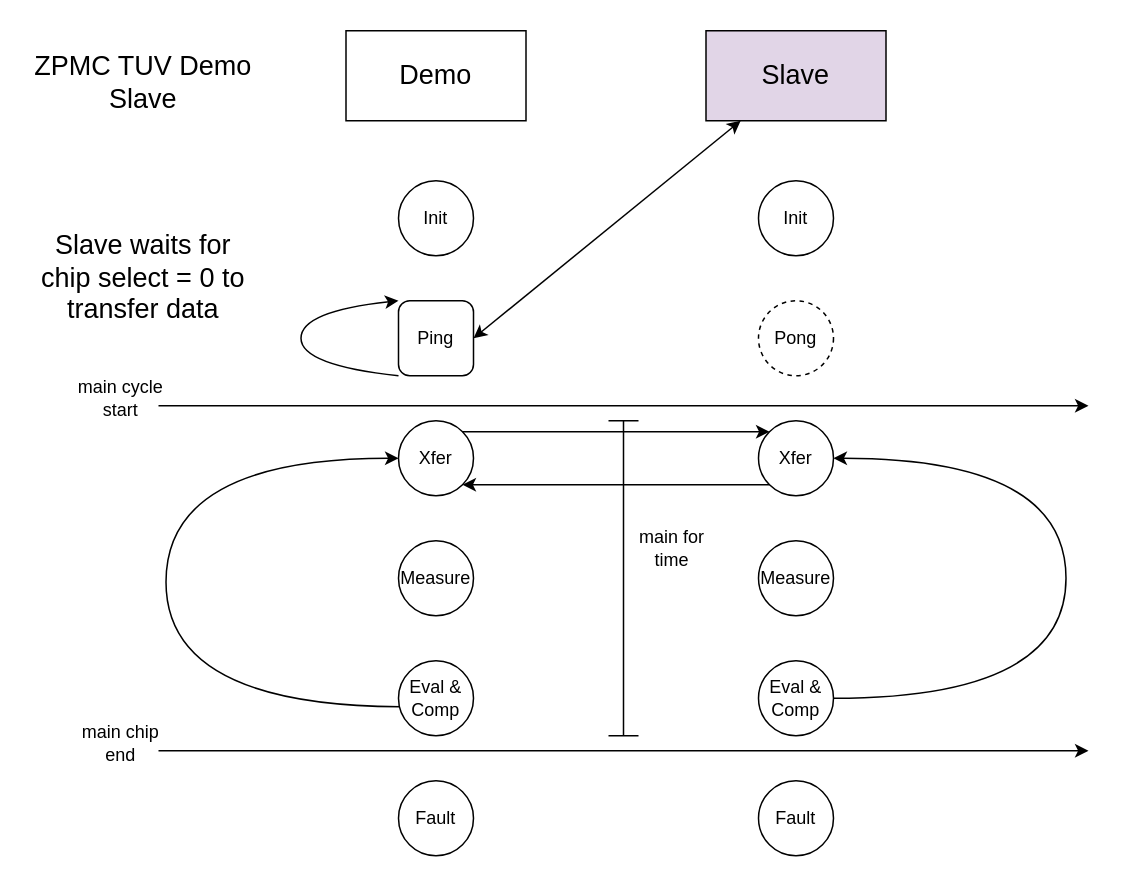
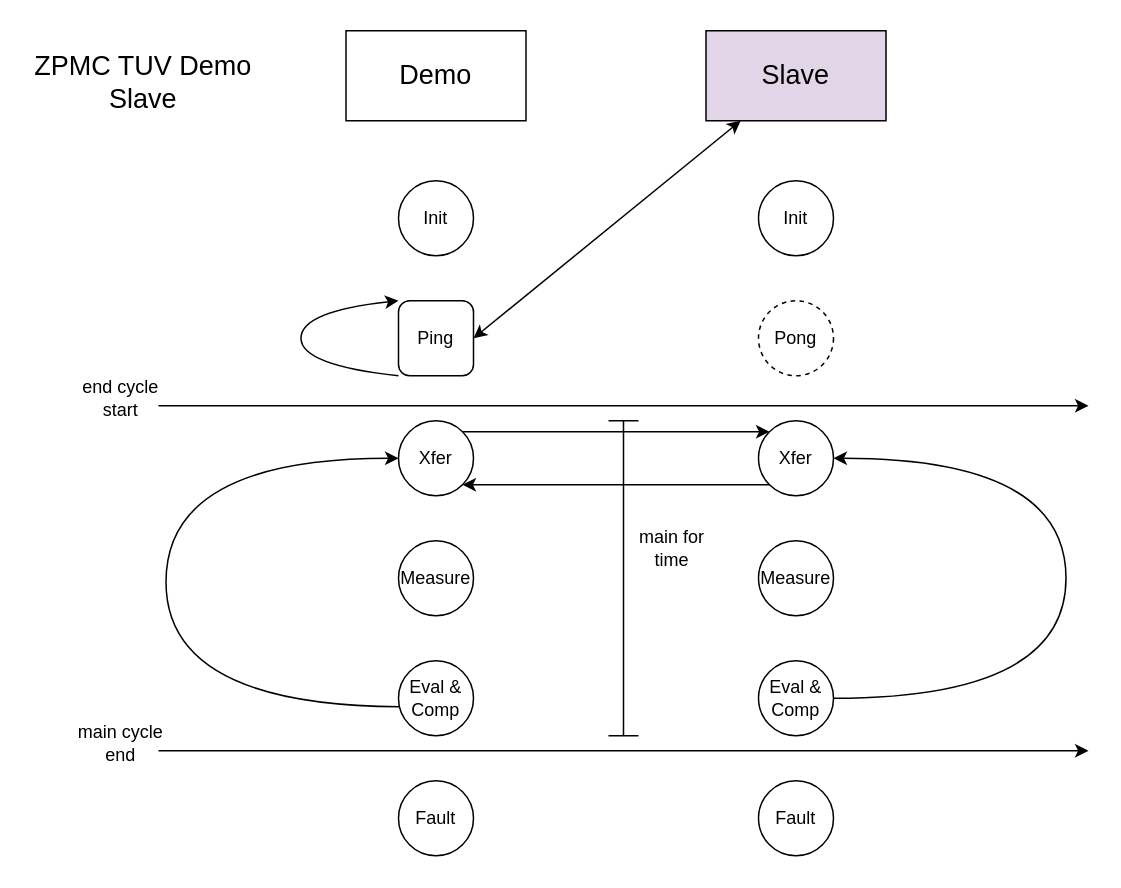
node "Slave waits for chip select = 0 to transfer data": removed
node "main cycle start": label "main cycle start" -> "end cycle start"
node "main chip end": label "main chip end" -> "main cycle end"
